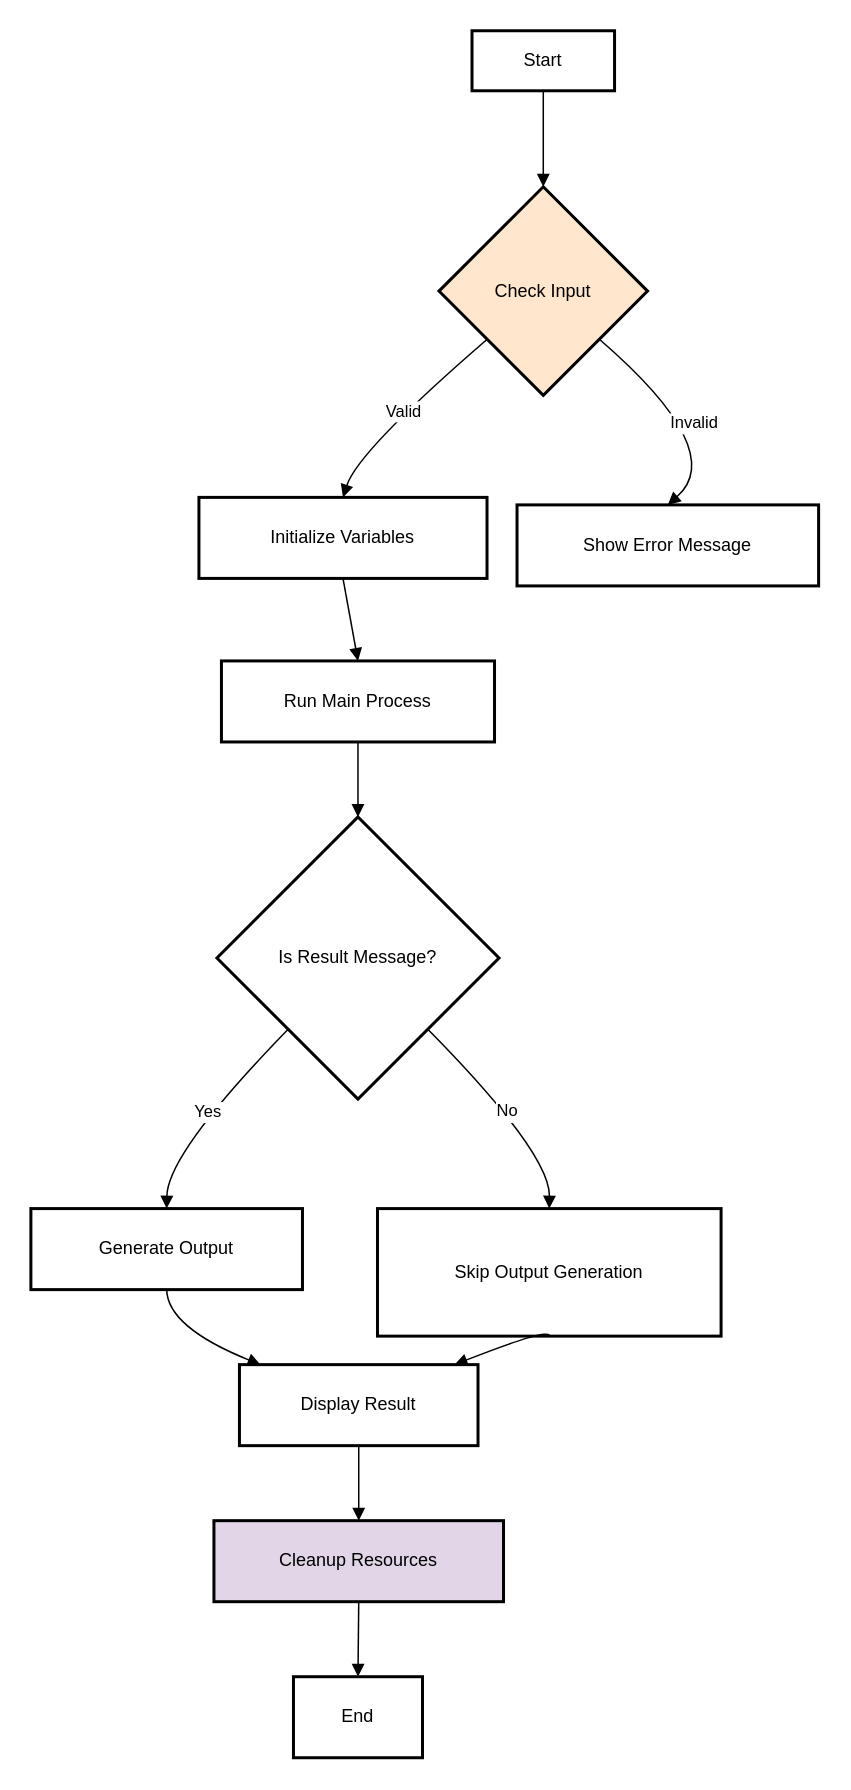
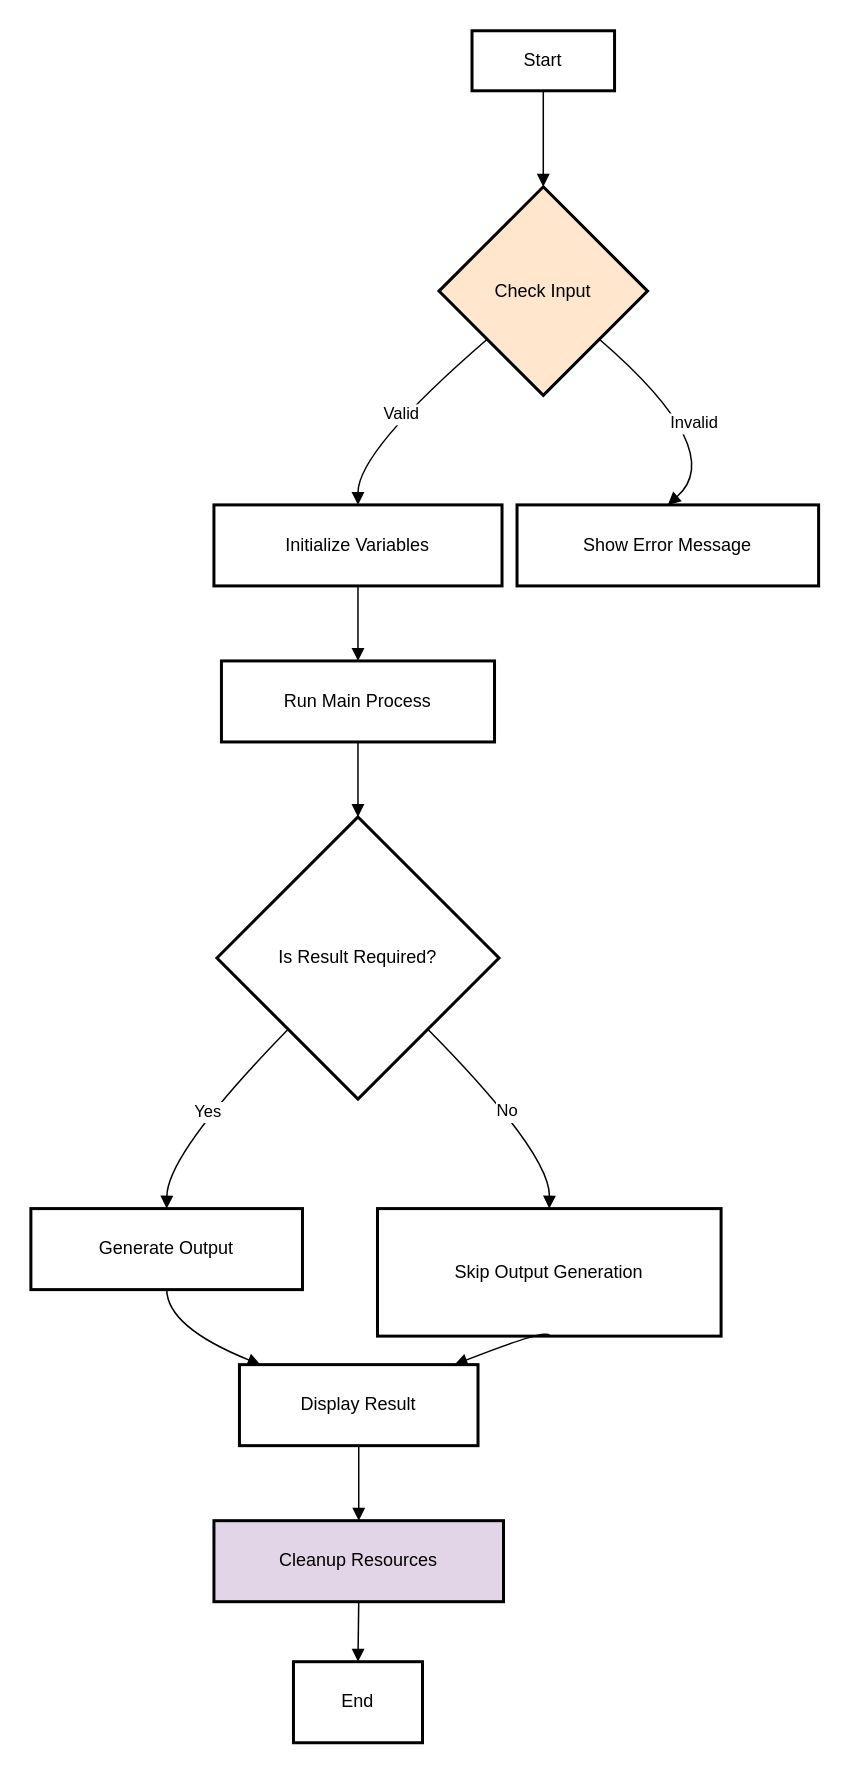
node "Initialize Variables": moved (343, 538) -> (358, 545)
node "Is Result Message?": label "Is Result Message?" -> "Is Result Required?"
node "End": moved (358, 1717) -> (358, 1702)
